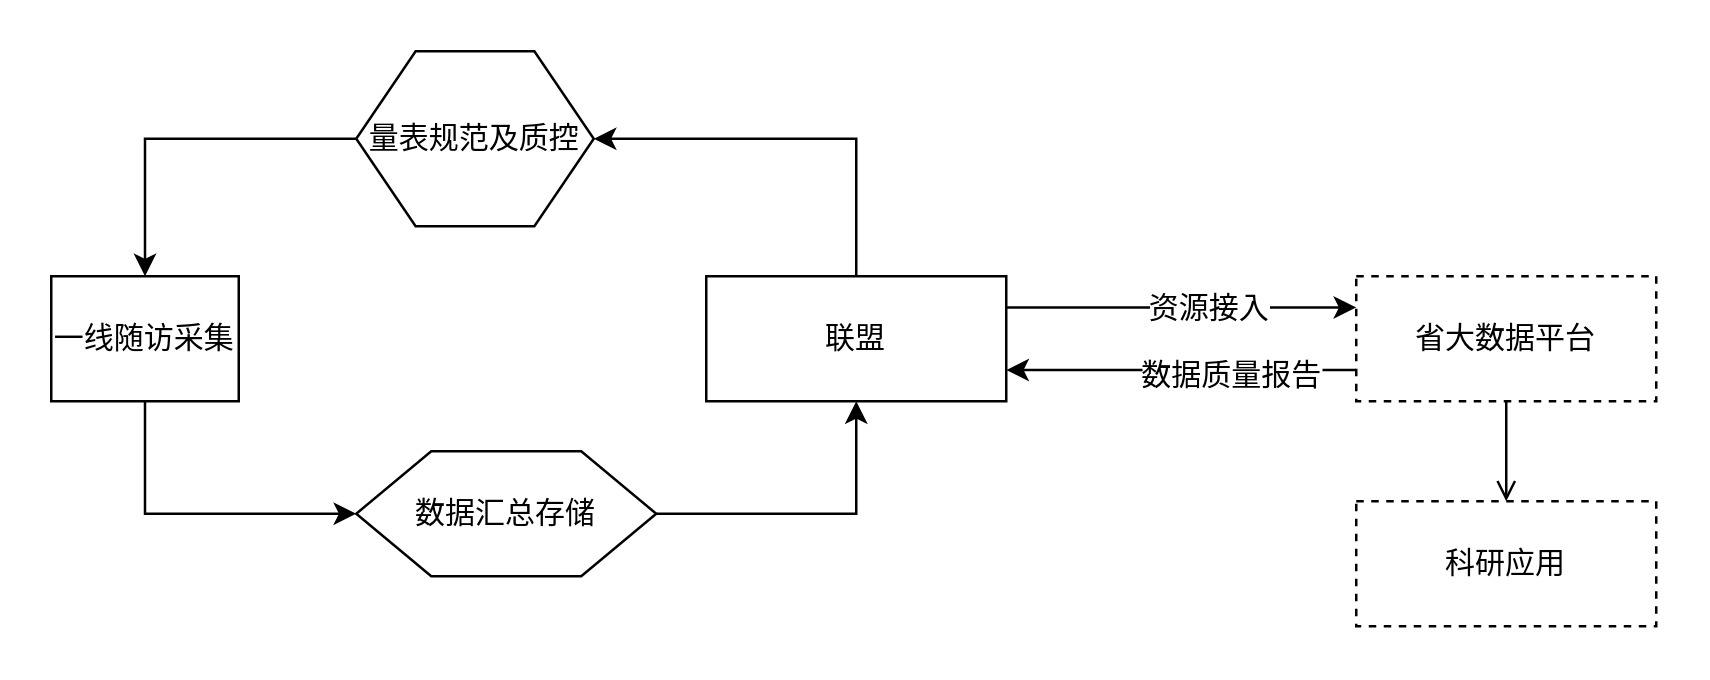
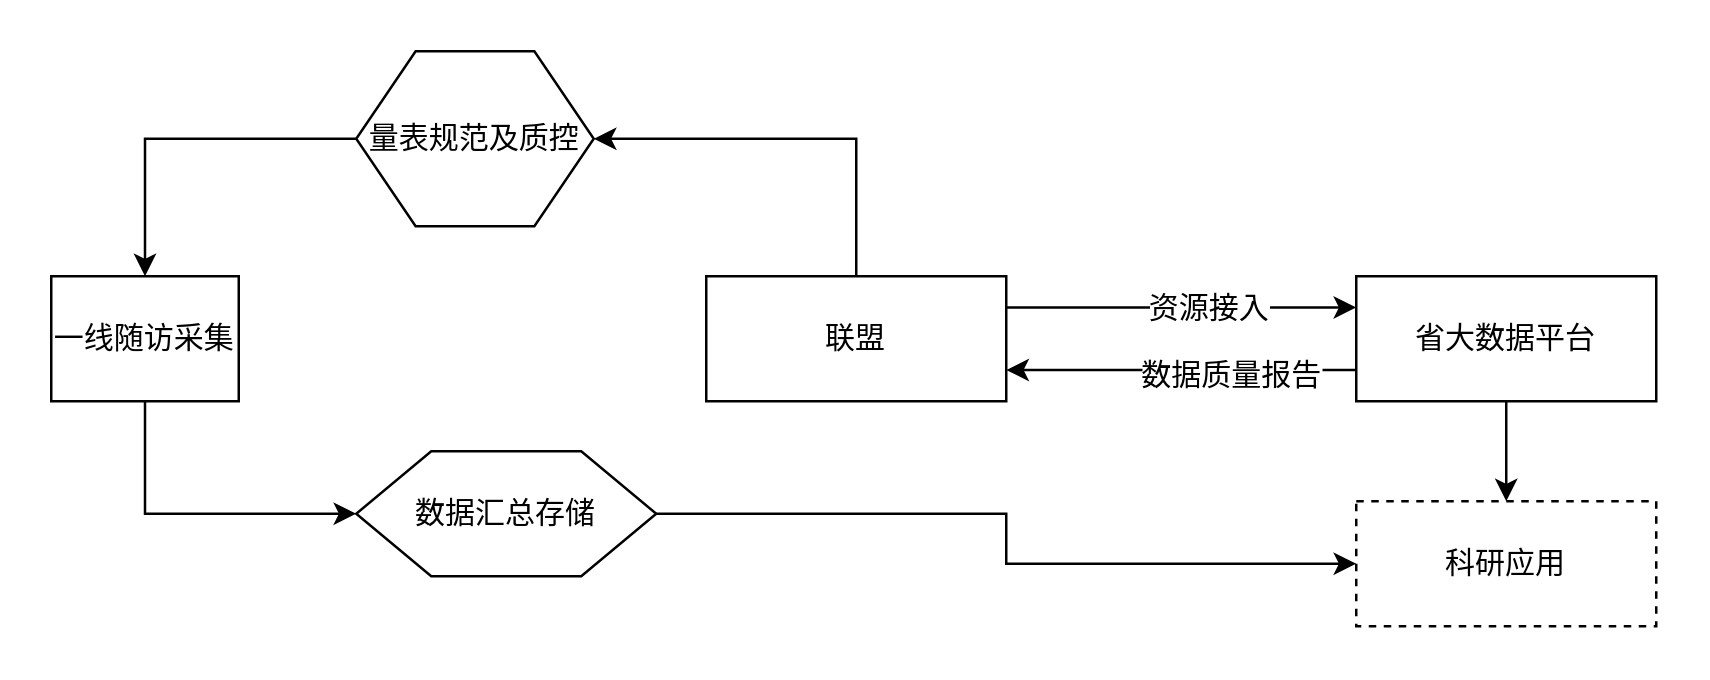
node "省大数据平台": style dashed -> solid
edge "数据汇总存储" -> "联盟": now "数据汇总存储" -> "科研应用"
edge "省大数据平台" -> "科研应用": arrowhead open -> classic
